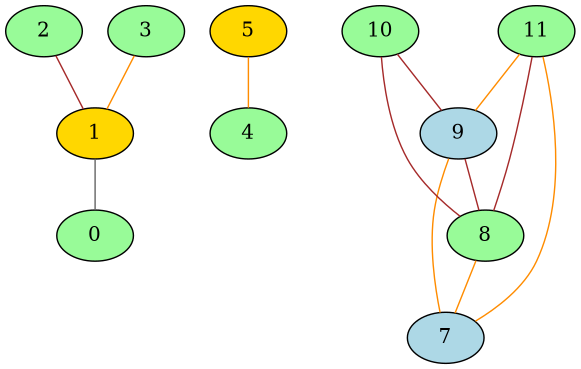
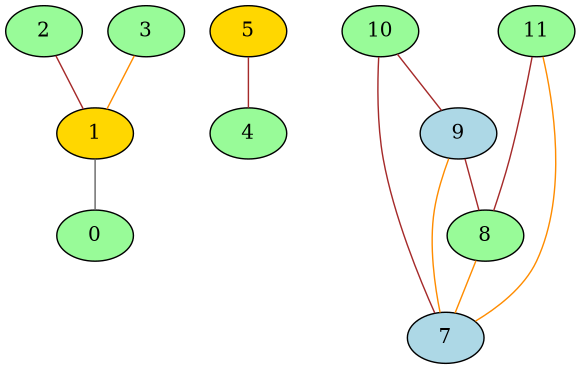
edge "5" -- "4": color darkorange -> brown
edge "11" -- "9": removed
edge "10" -- "8": now "10" -- "7"
